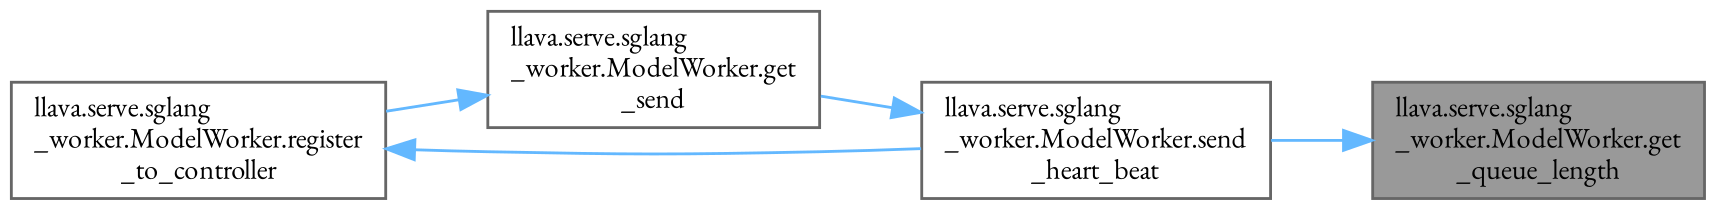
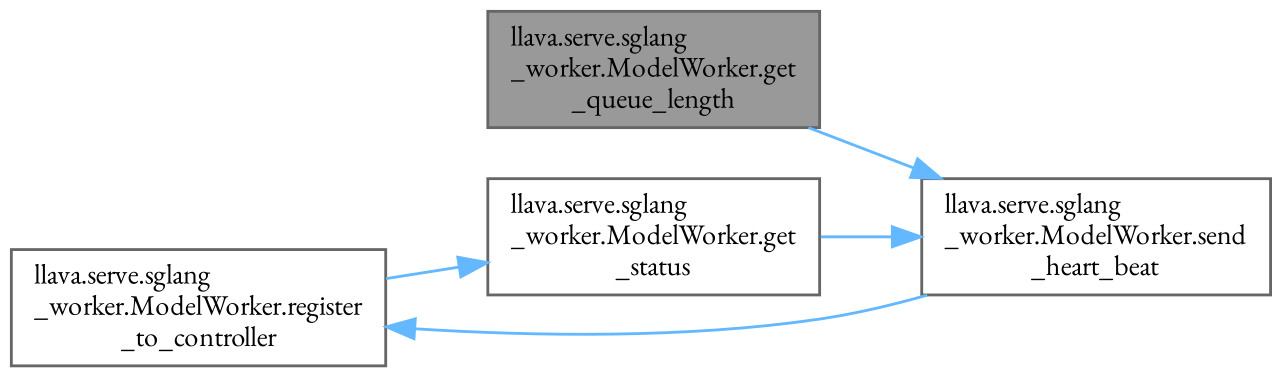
node "llava.serve.sglang _worker.ModelWorker.get _send": label "llava.serve.sglang _worker.ModelWorker.get _send" -> "llava.serve.sglang _worker.ModelWorker.get _status"
edge "llava.serve.sglang _worker.ModelWorker.send _heart_beat" -> "llava.serve.sglang _worker.ModelWorker.get _queue_length": reversed
